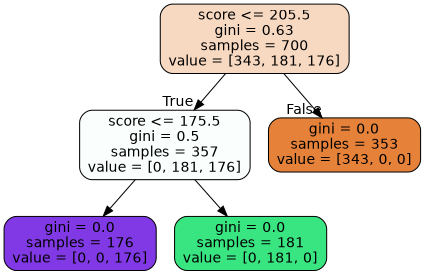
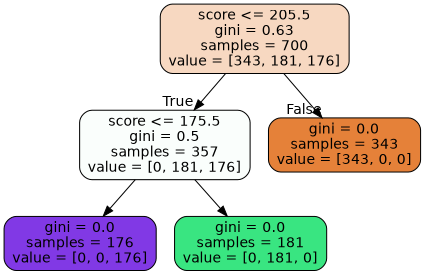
node "gini = 0.0 samples = 353 value = [343, 0, 0]": label "gini = 0.0 samples = 353 value = [343, 0, 0]" -> "gini = 0.0 samples = 343 value = [343, 0, 0]"
